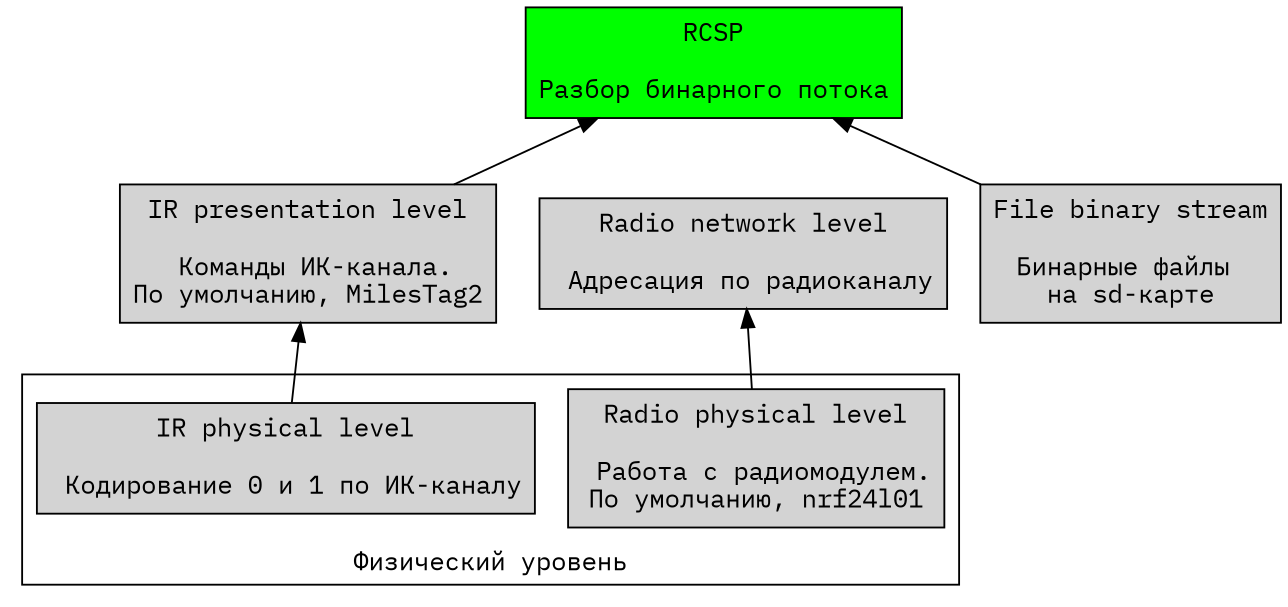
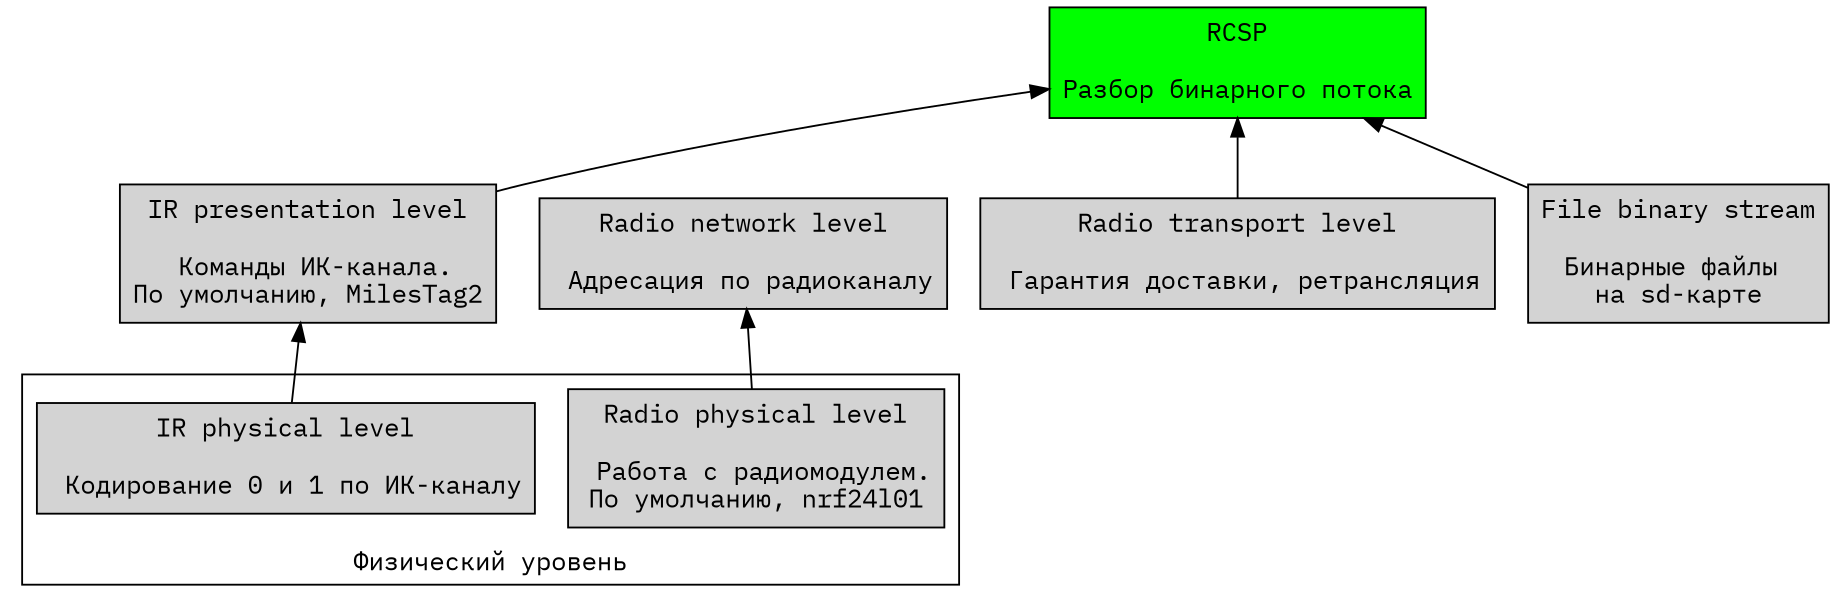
node "Radio transport level Гарантия доставки, ретрансляция": added
